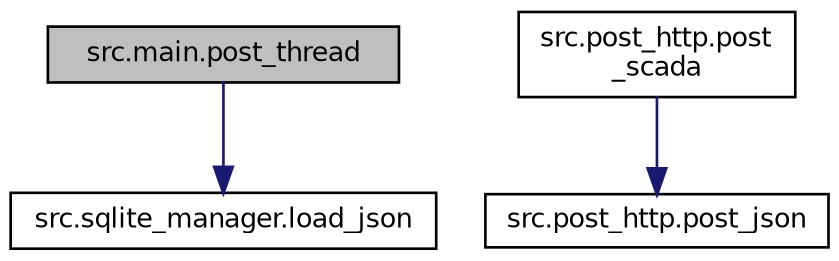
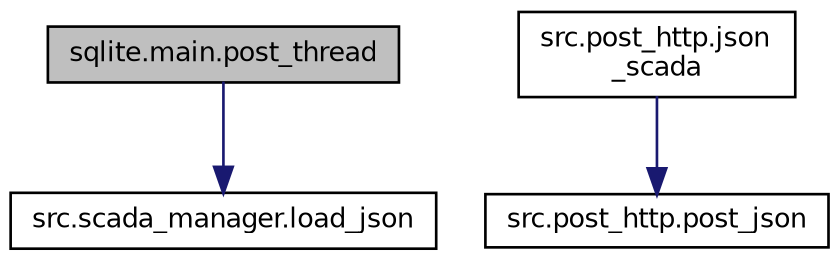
node "src.main.post_thread": label "src.main.post_thread" -> "sqlite.main.post_thread"
node "src.post_http.post _scada": label "src.post_http.post _scada" -> "src.post_http.json _scada"
node "src.sqlite_manager.load_json": label "src.sqlite_manager.load_json" -> "src.scada_manager.load_json"
